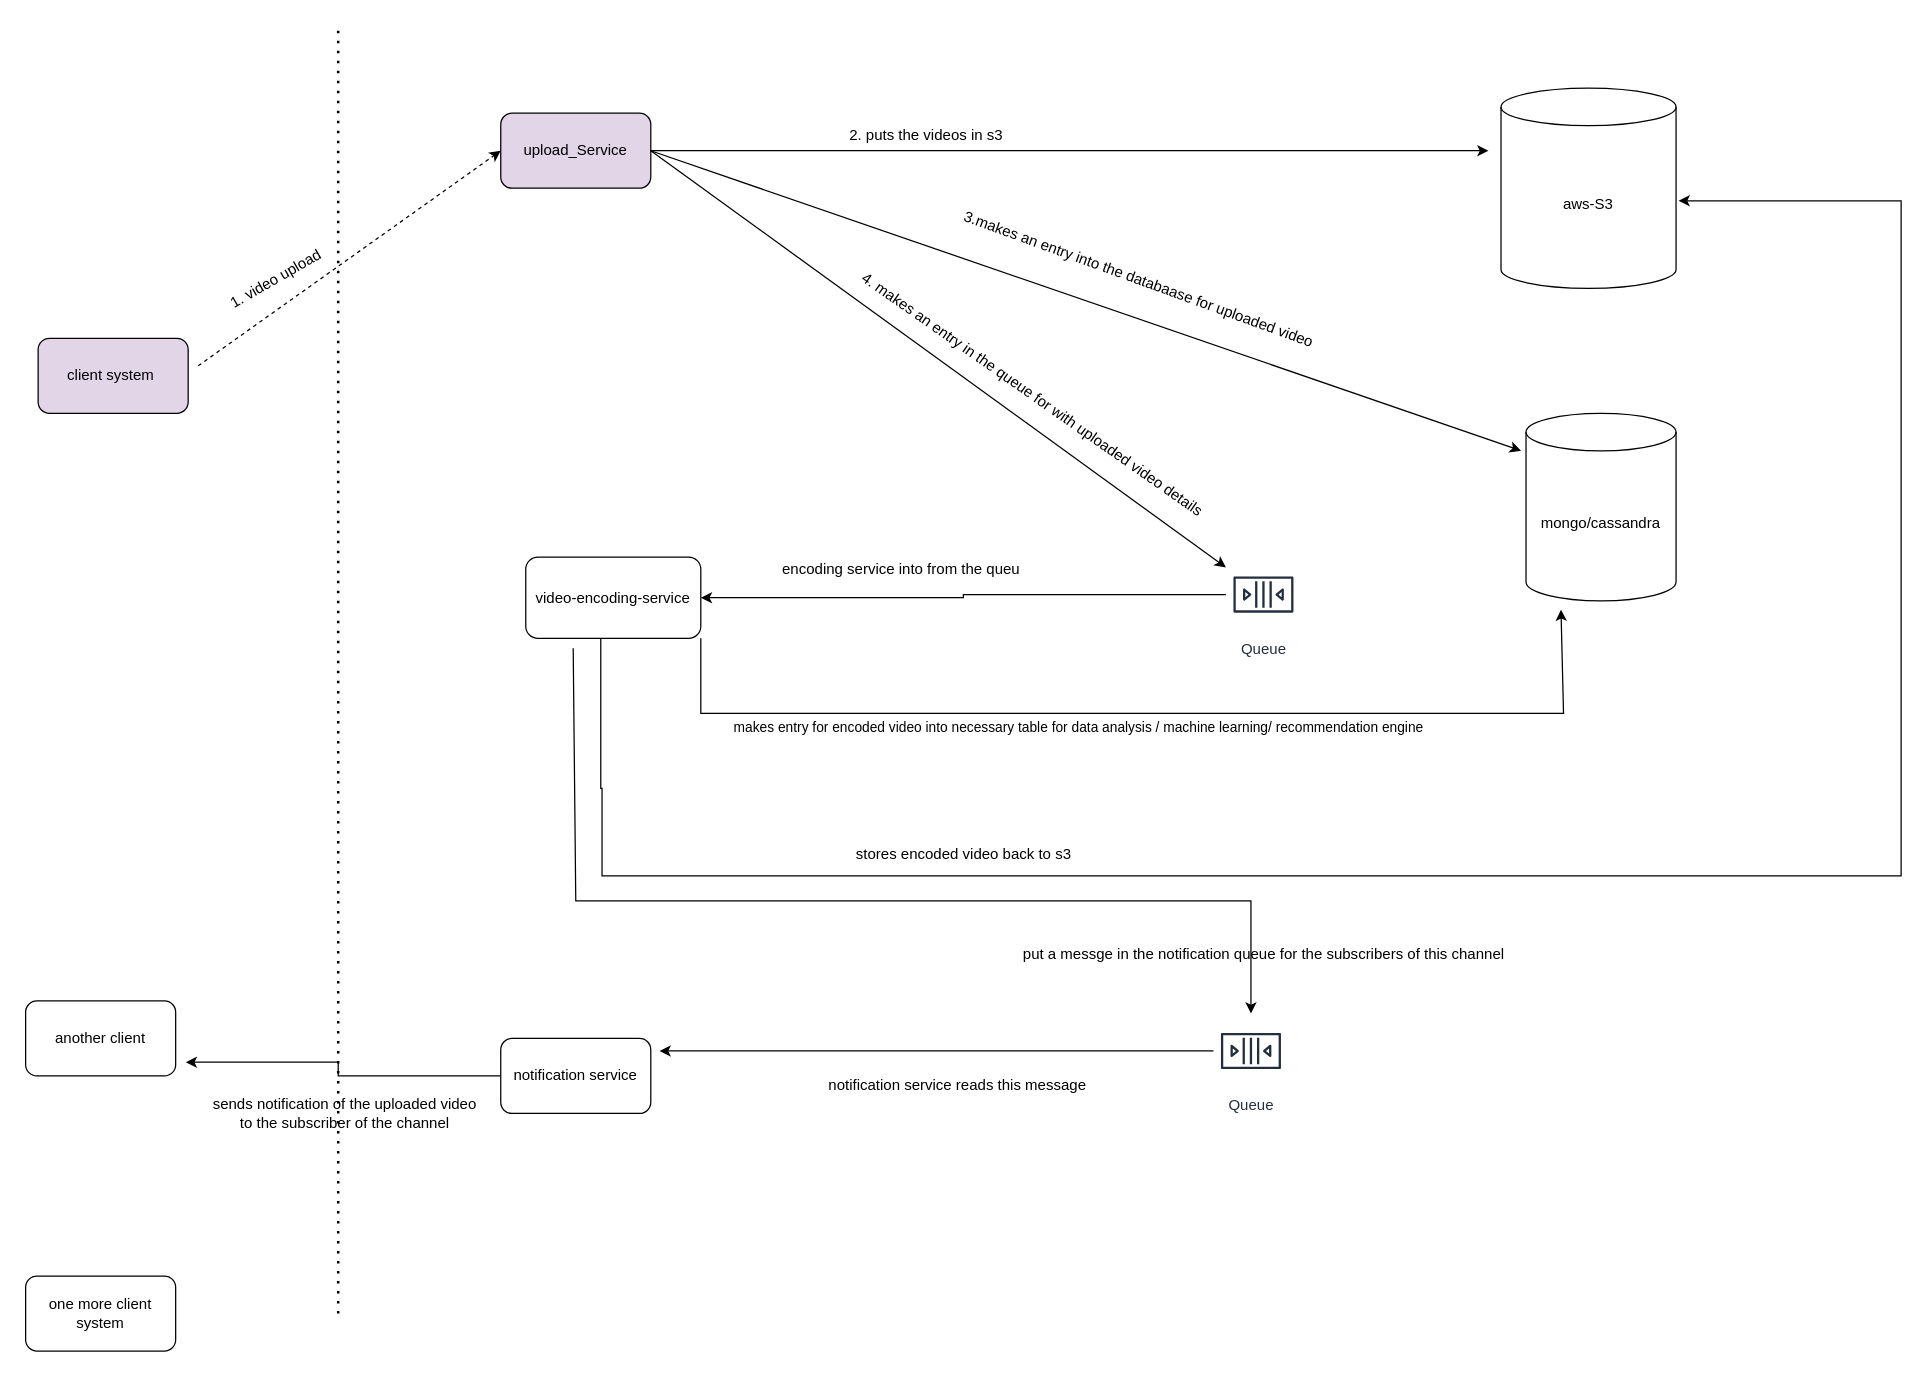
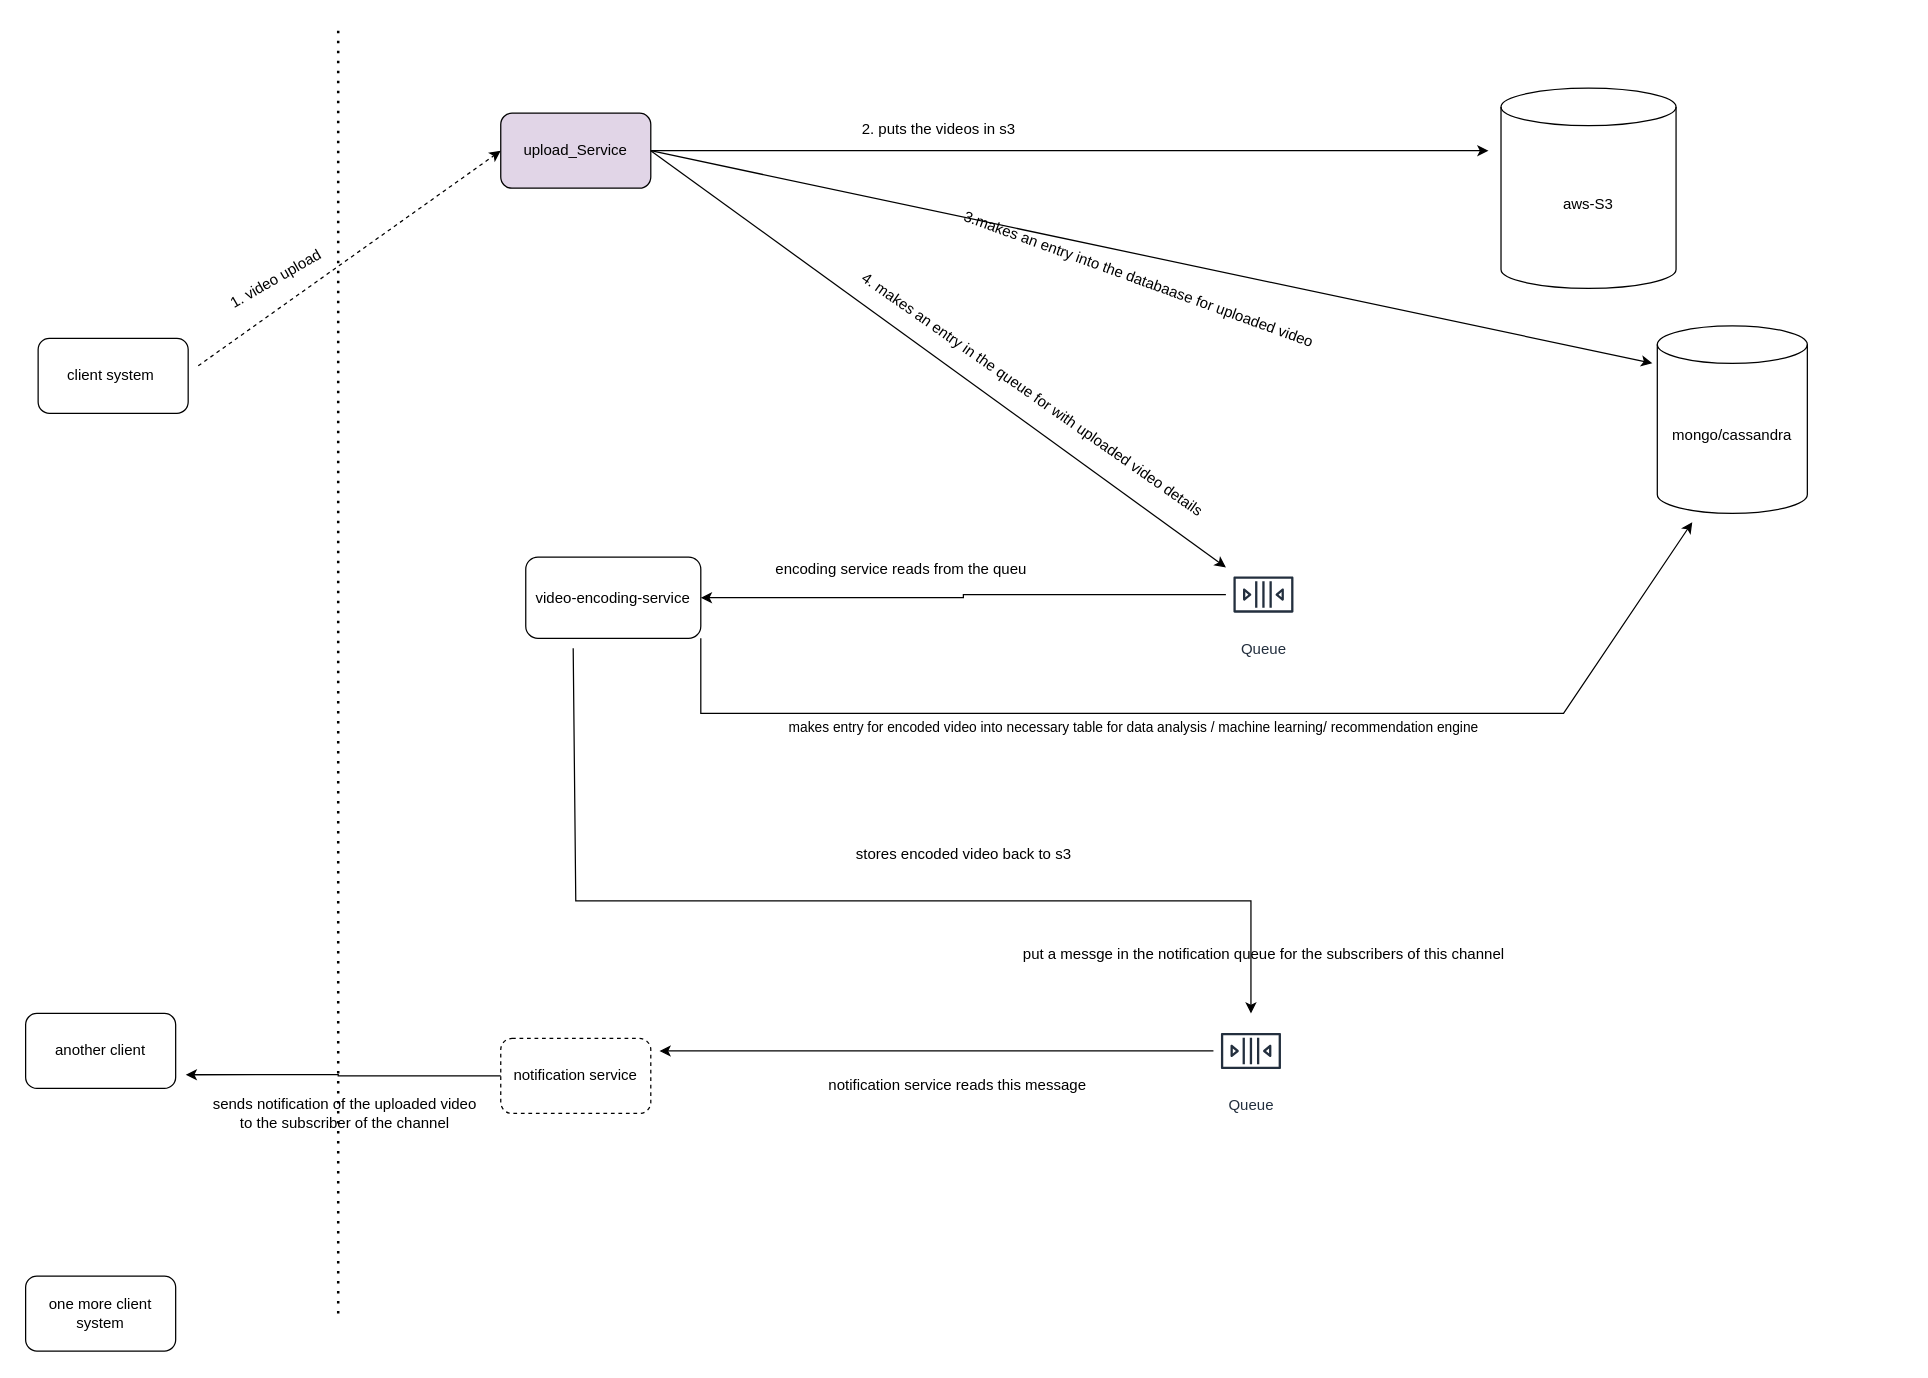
node "2. puts the videos in s3": moved (926, 136) -> (938, 129)
node "client system": fillcolor #e1d5e7 -> #ffffff
node "mongo/cassandra": moved (1601, 507) -> (1732, 419)
node "encoding service into from the queu": label "encoding service into from the queu" -> "encoding service reads from the queu"
edge "video-encoding-service" -> "aws-S3": removed
node "another client": moved (101, 1038) -> (101, 1051)
node "notification service": style solid -> dashed
